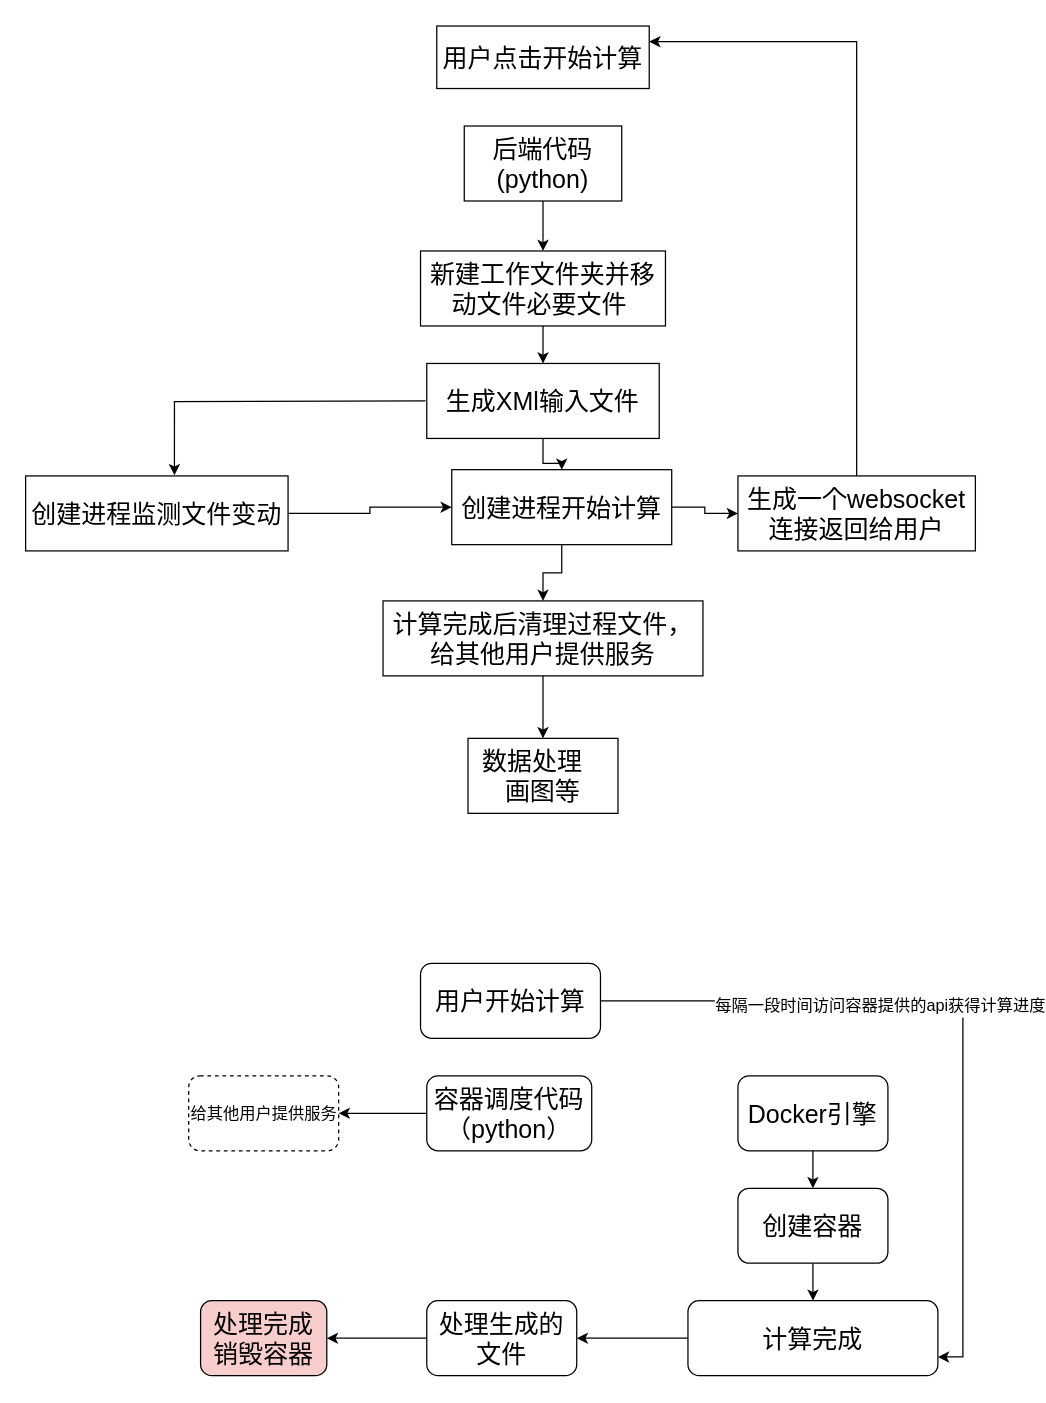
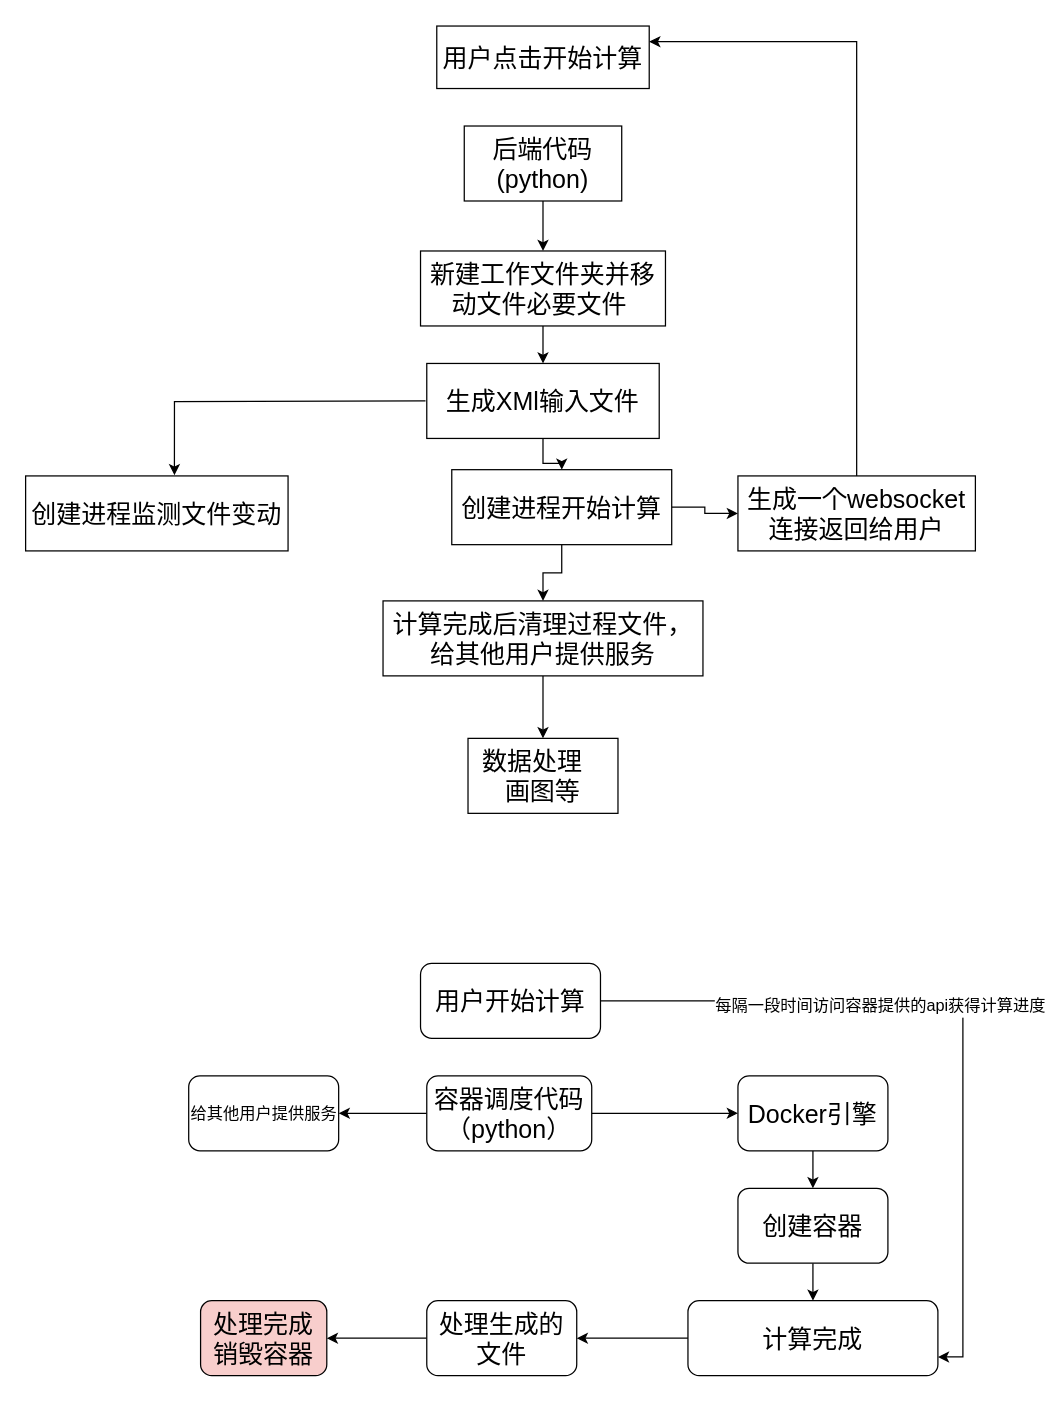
edge "创建进程监测文件变动" -> "创建进程开始计算": removed
node "给其他用户提供服务": style dashed -> solid
edge "容器调度代码（python）" -> "Docker引擎": added
